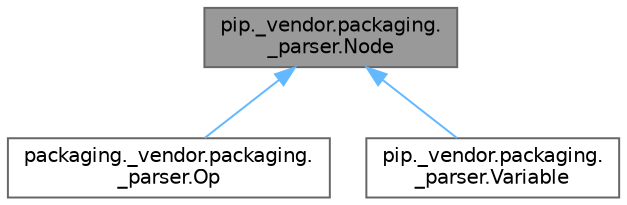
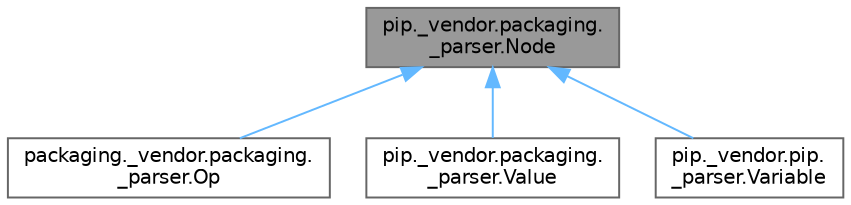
node "pip._vendor.packaging. _parser.Value": added
node "pip._vendor.packaging. _parser.Variable": label "pip._vendor.packaging. _parser.Variable" -> "pip._vendor.pip. _parser.Variable"
